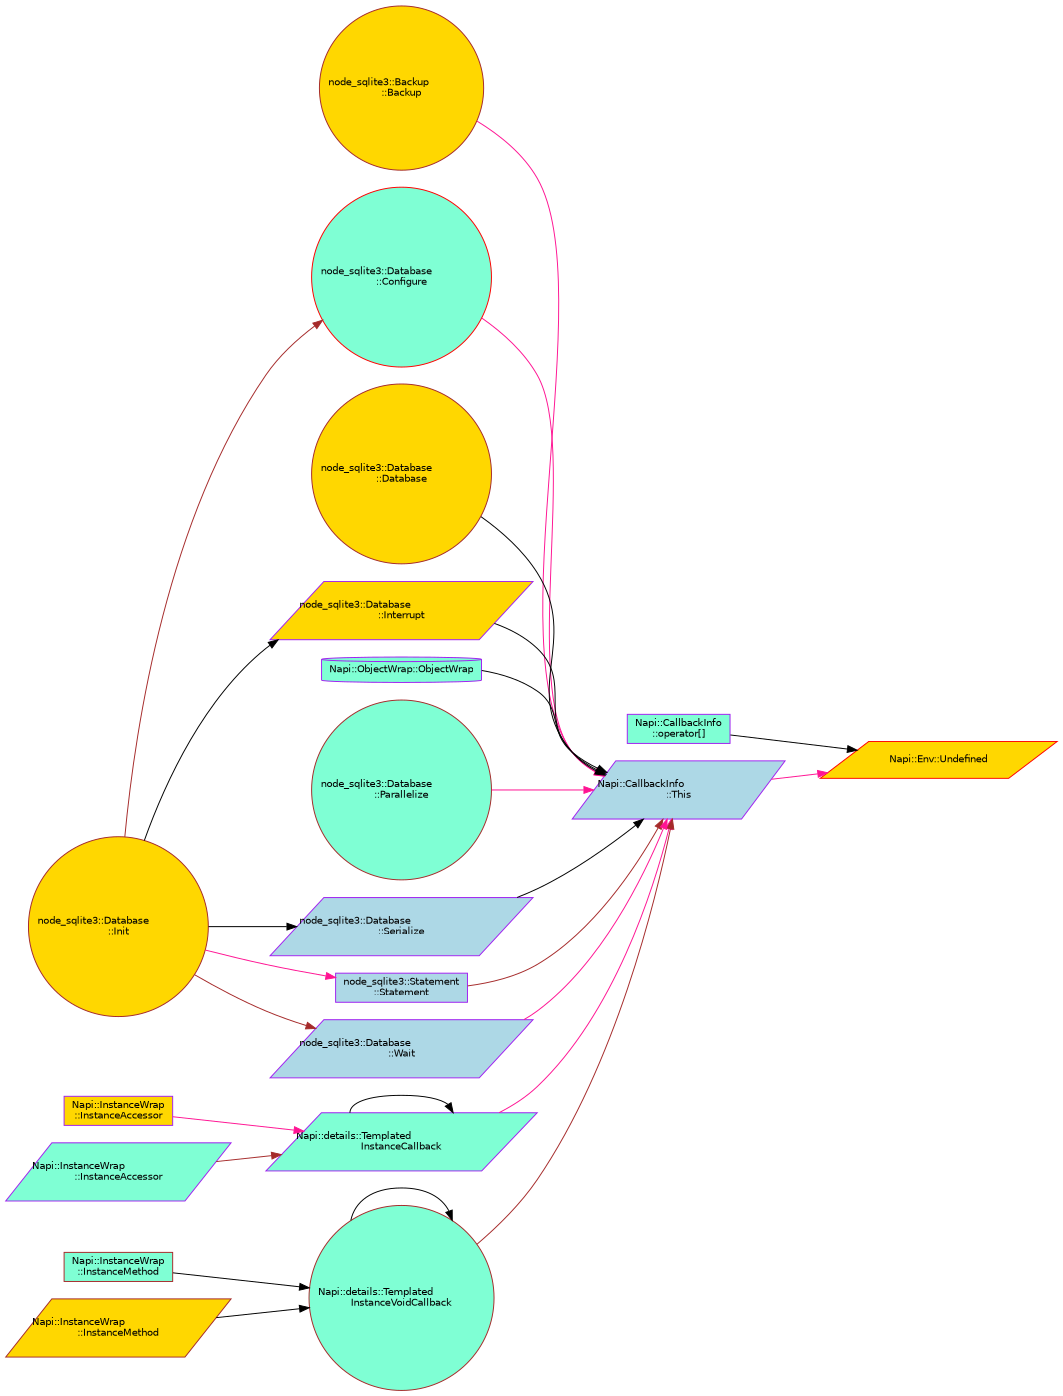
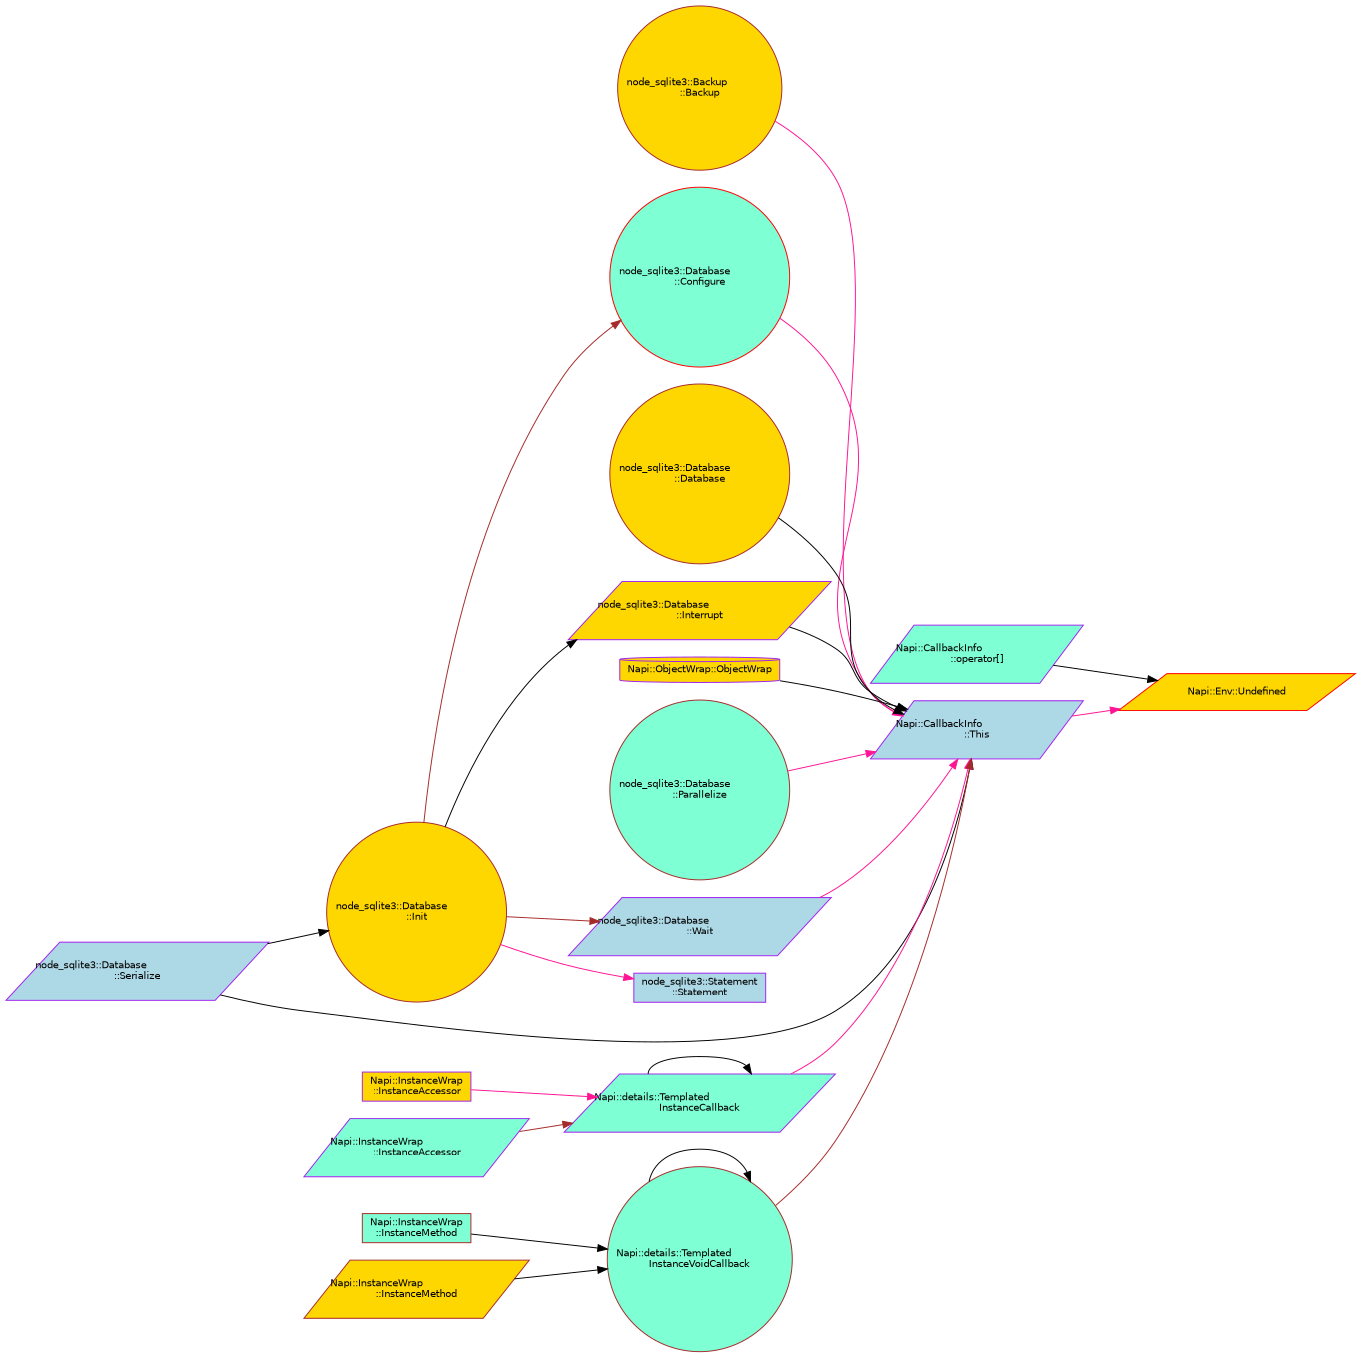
node "Napi::ObjectWrap::ObjectWrap": fillcolor aquamarine -> gold
node "Napi::CallbackInfo ::operator[]": shape box -> parallelogram
edge "node_sqlite3::Database ::Init" -> "node_sqlite3::Database ::Serialize": reversed
edge "node_sqlite3::Statement ::Statement" -> "Napi::CallbackInfo ::This": removed
